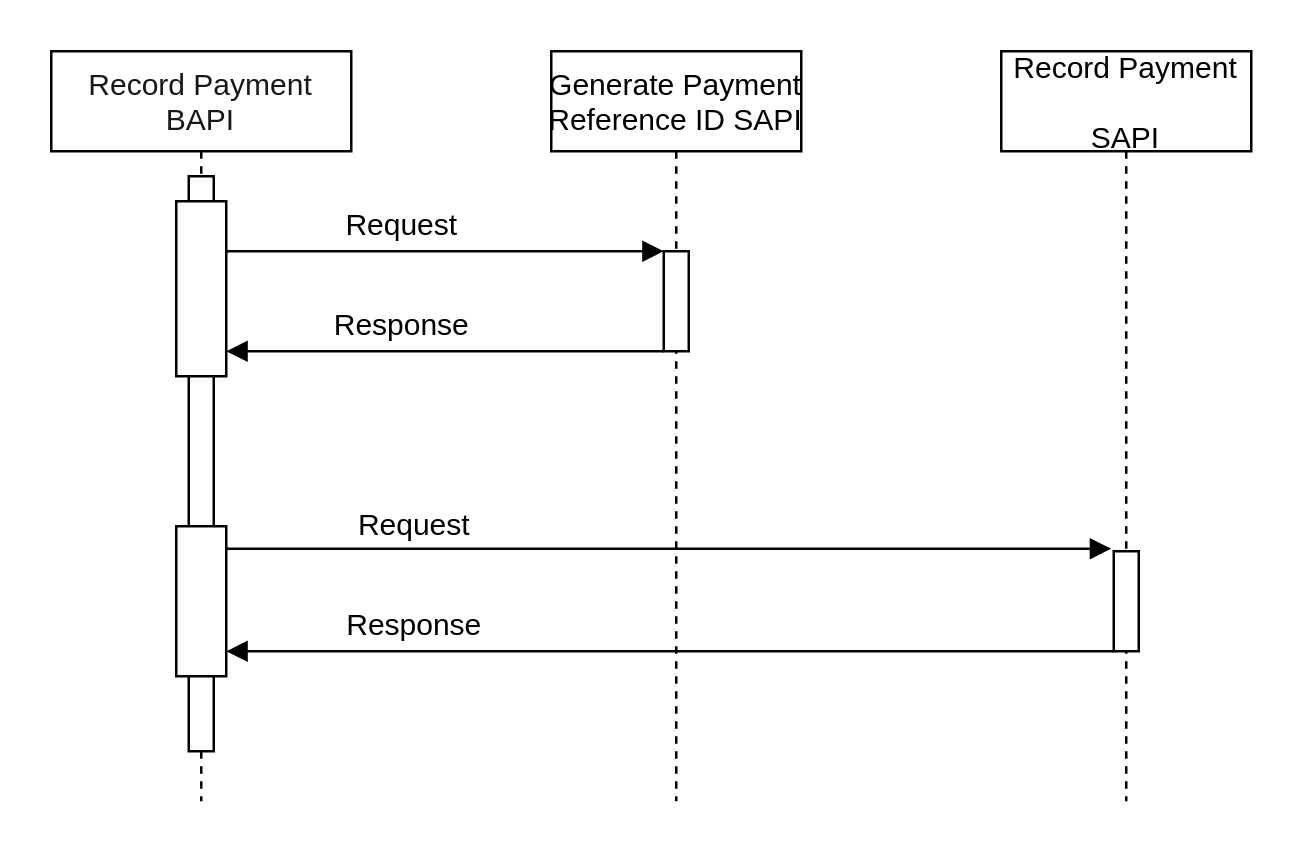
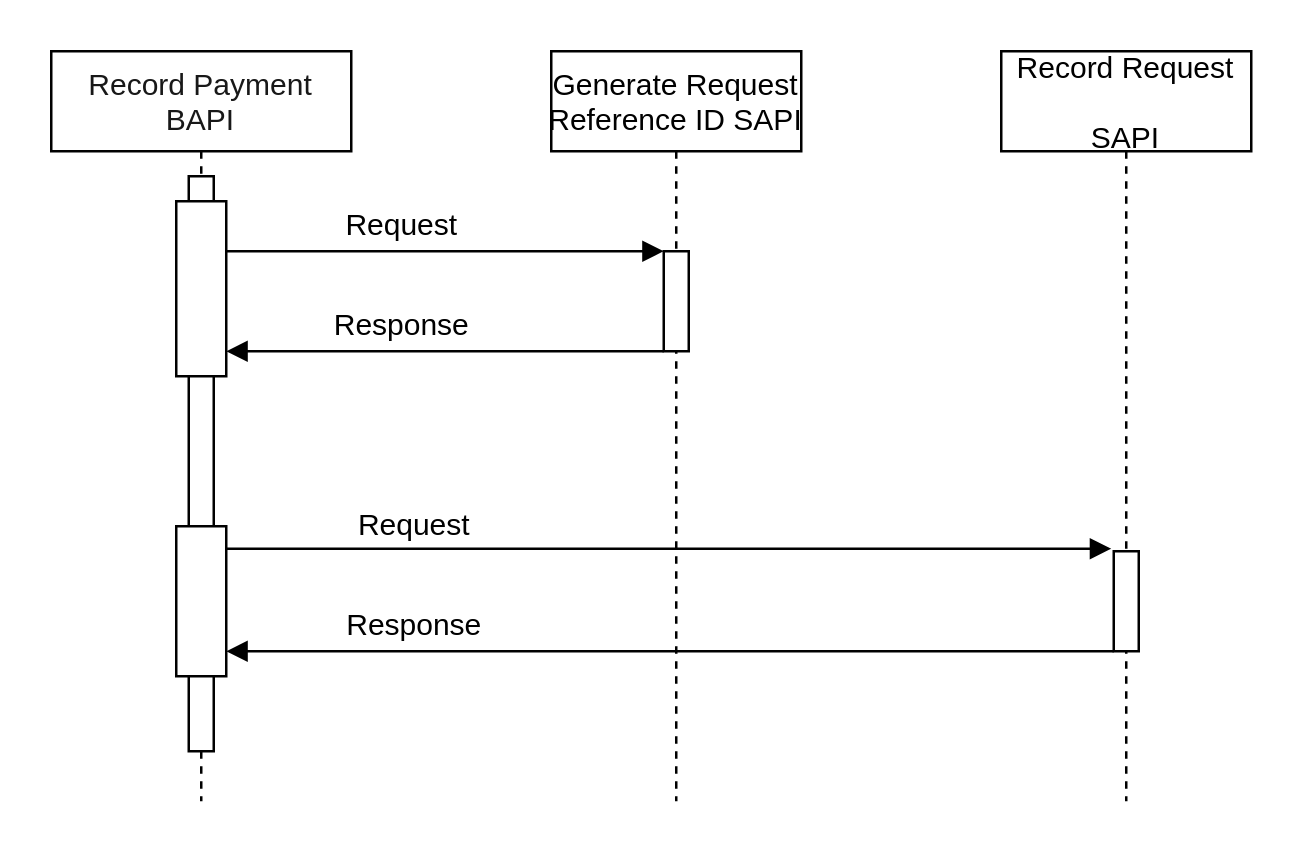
node "Record Payment SAPI": label "Record Payment SAPI" -> "Record Request SAPI"
node "Generate Payment Reference ID SAPI": label "Generate Payment Reference ID SAPI" -> "Generate Request Reference ID SAPI"
